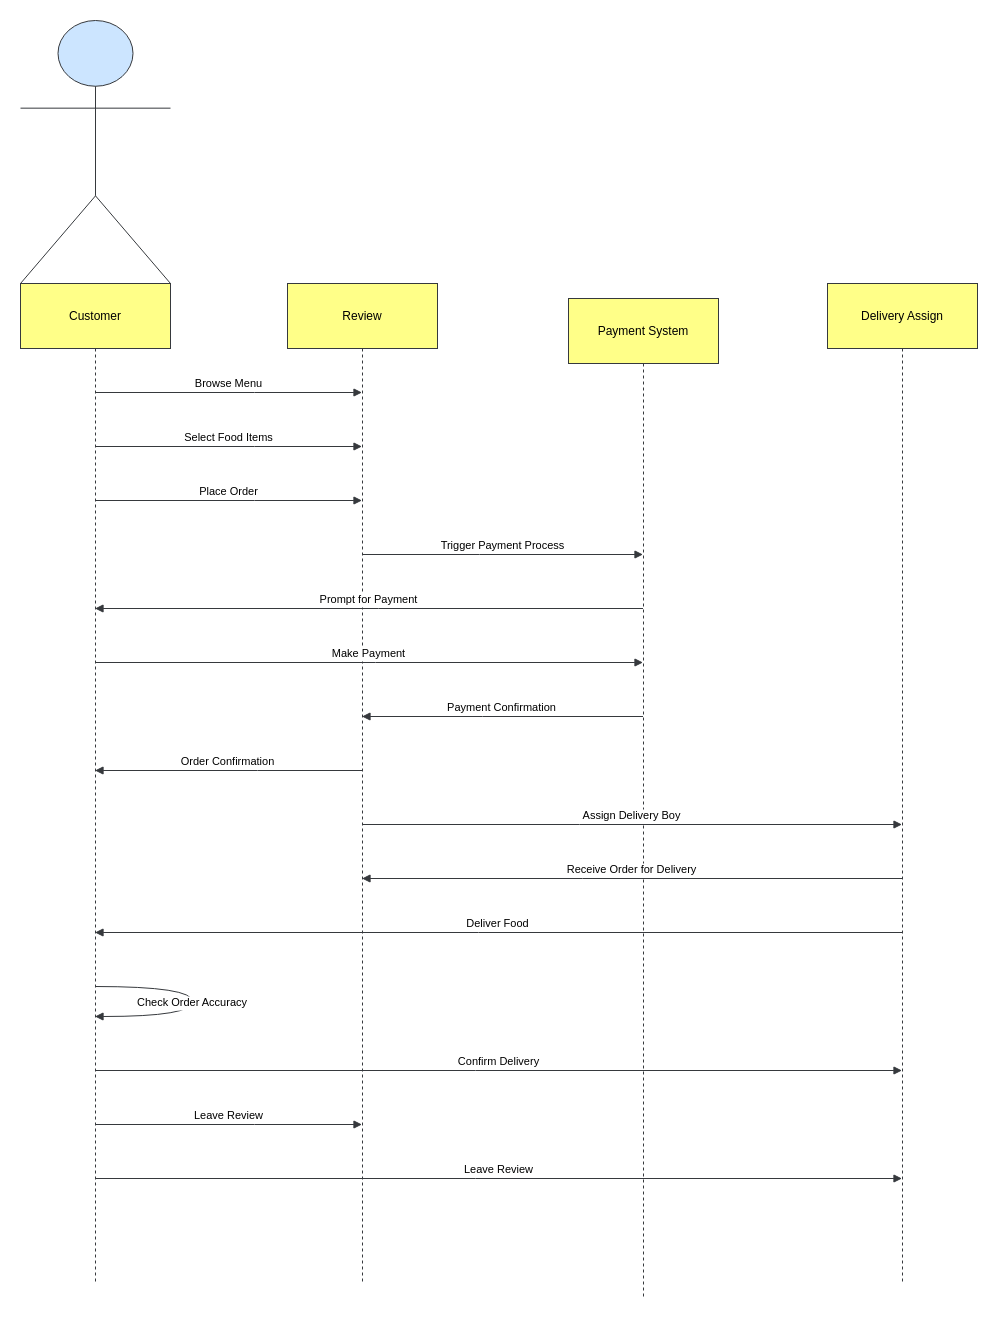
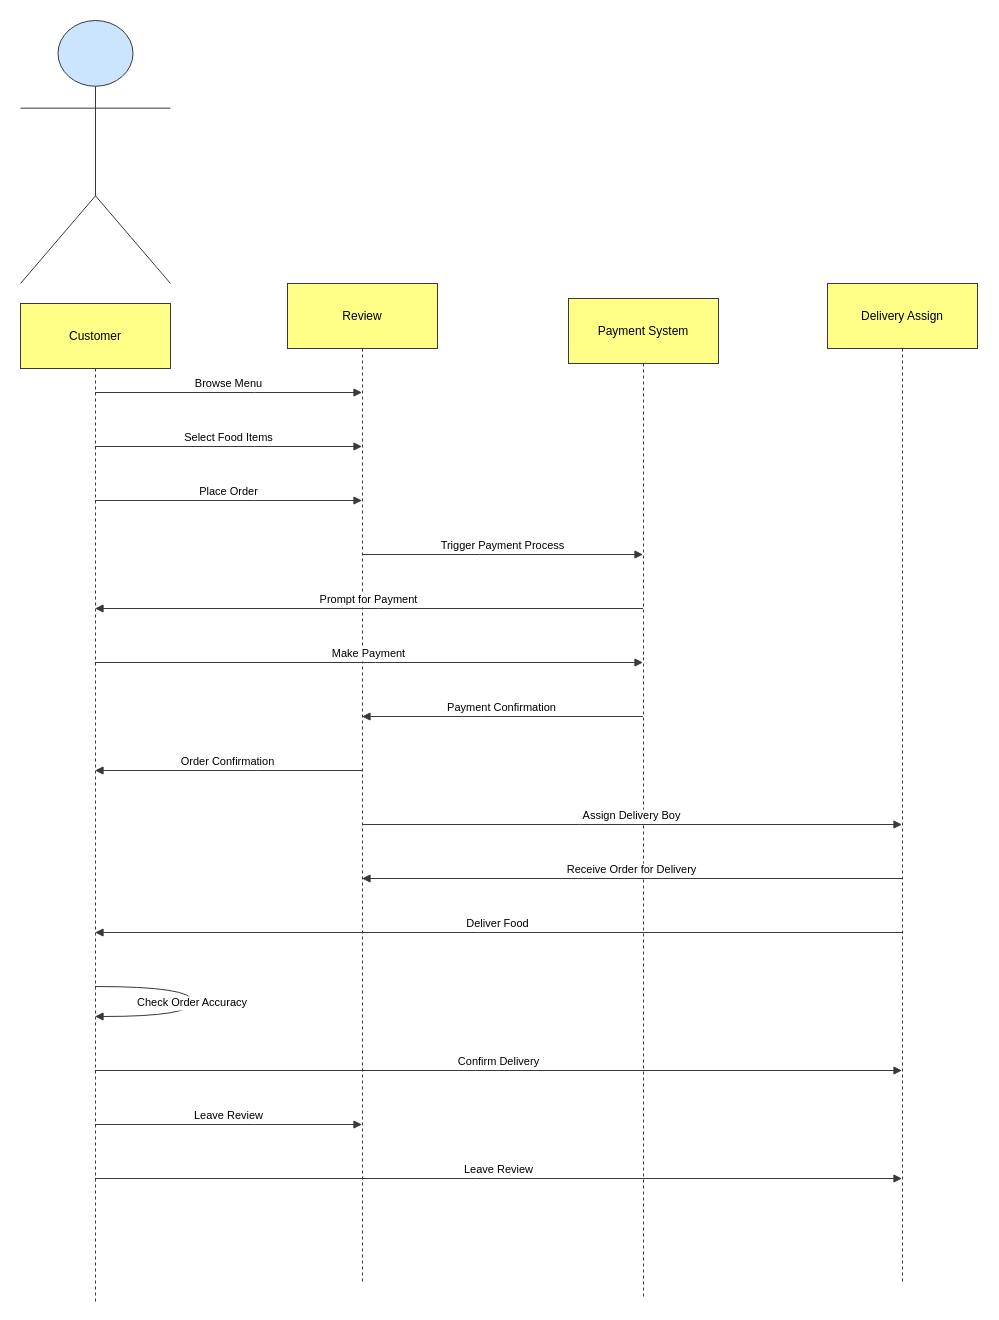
node "Customer": moved (96, 784) -> (96, 804)
